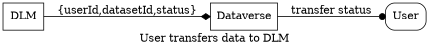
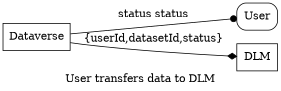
edge "Dataverse" -> "User": label "transfer status" -> "status status"
edge "DLM" -> "Dataverse": reversed
